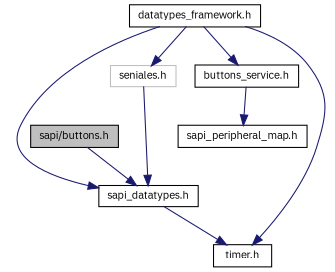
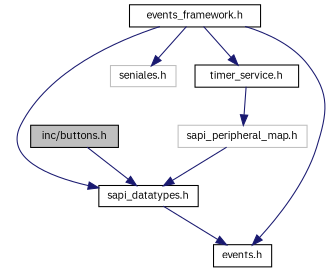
node "datatypes_framework.h": label "datatypes_framework.h" -> "events_framework.h"
node "buttons_service.h": label "buttons_service.h" -> "timer_service.h"
edge "seniales.h" -> "sapi_datatypes.h": now "sapi_peripheral_map.h" -> "sapi_datatypes.h"
node "sapi/buttons.h": label "sapi/buttons.h" -> "inc/buttons.h"
node "sapi_peripheral_map.h": color black -> grey75
node "timer.h": label "timer.h" -> "events.h"
